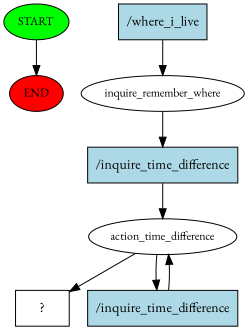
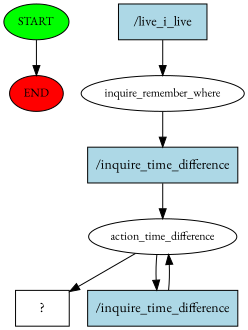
node "/where_i_live": label "/where_i_live" -> "/live_i_live"
